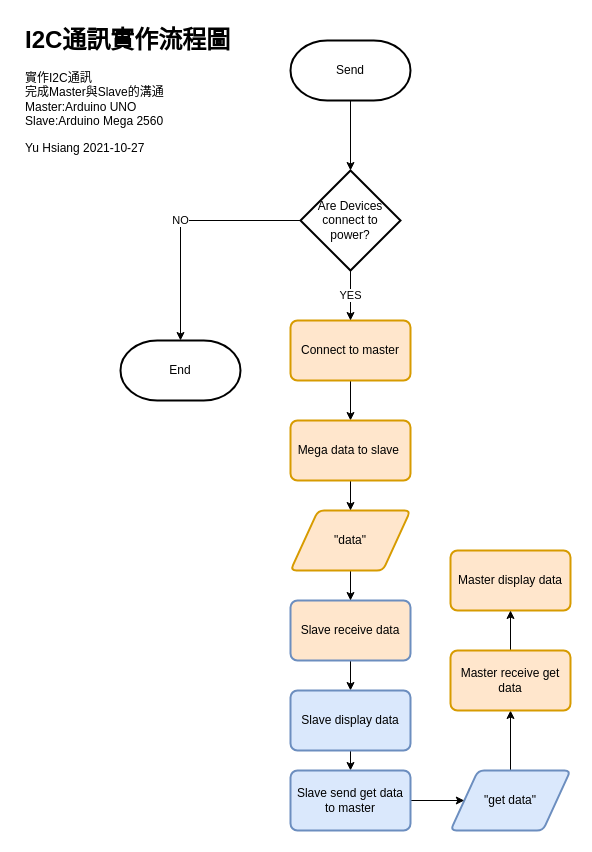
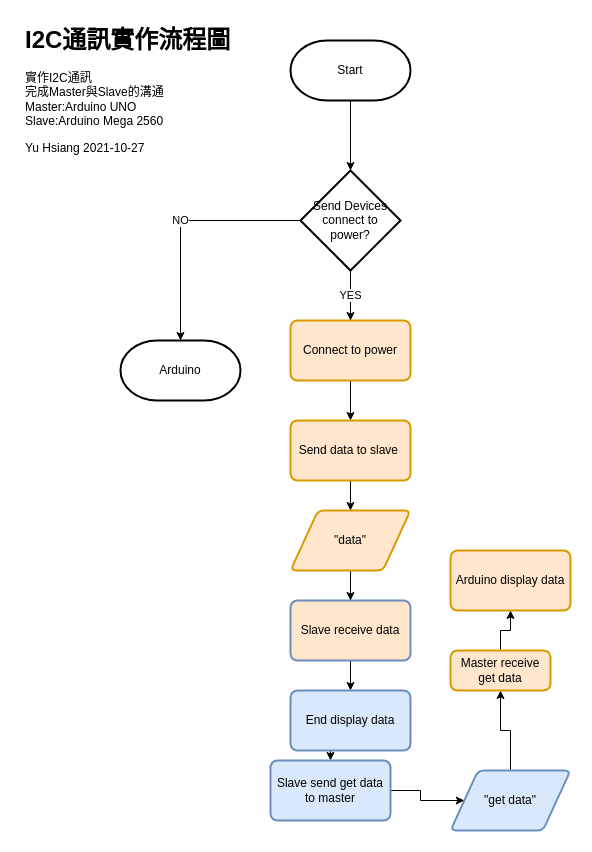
node "Send": label "Send" -> "Start"
node "Are Devices connect to power?": label "Are Devices connect to power?" -> "Send Devices connect to power?"
node "Connect to master": label "Connect to master" -> "Connect to power"
node "End": label "End" -> "Arduino"
node "Mega data to slave": label "Mega data to slave" -> "Send data to slave"
node "Master display data": label "Master display data" -> "Arduino display data"
node "Master receive get data": size 120x60 -> 100x40
node "Slave display data": label "Slave display data" -> "End display data"
node "Slave send get data to master": moved (351, 801) -> (331, 791)
